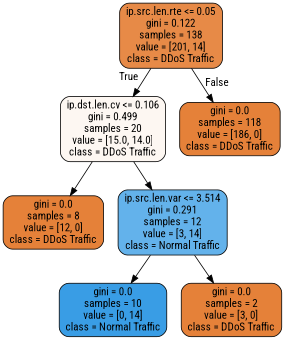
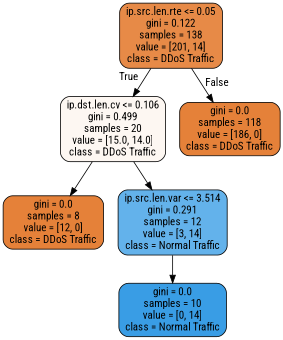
node "gini = 0.0 samples = 2 value = [3, 0] class = DDoS Traffic": removed
